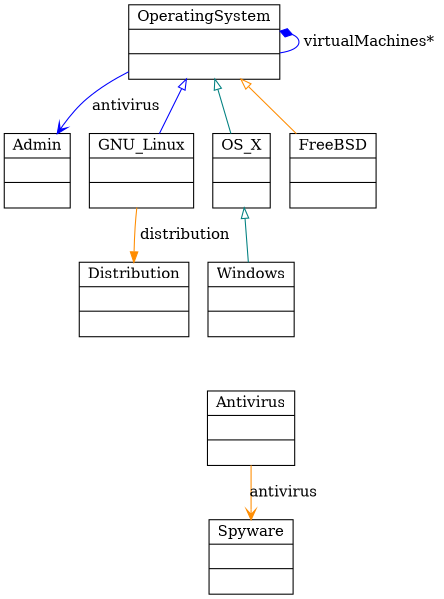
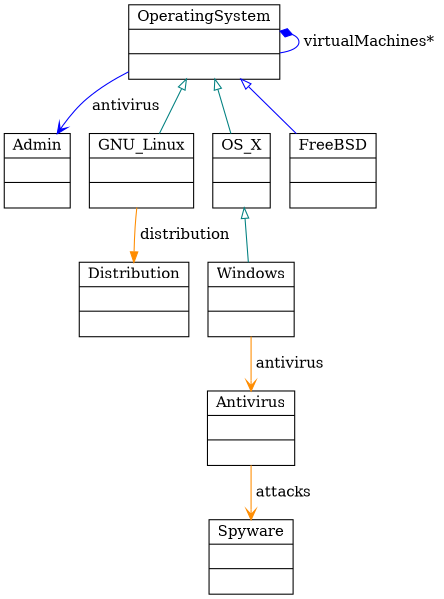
edge "FreeBSD" -> "OperatingSystem": color darkorange -> blue
edge "GNU_Linux" -> "OperatingSystem": color blue -> teal
edge "Windows" -> "Antivirus": added, label "antivirus"
edge "Antivirus" -> "Spyware": label " antivirus " -> " attacks "
